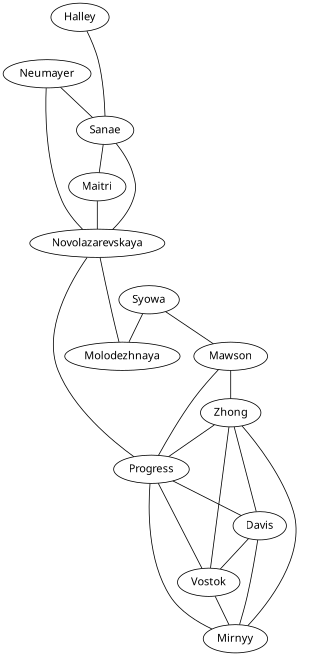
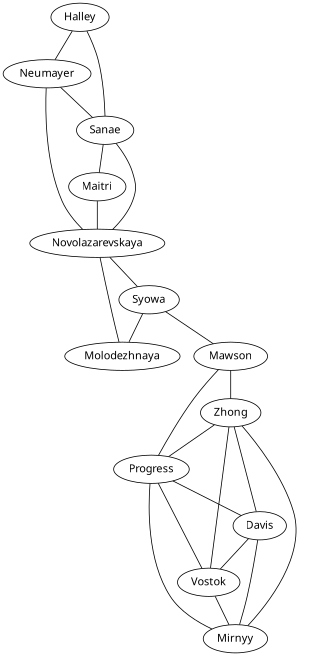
edge "Halley" -- "Neumayer": added
edge "Novolazarevskaya" -- "Progress": now "Novolazarevskaya" -- "Syowa"
